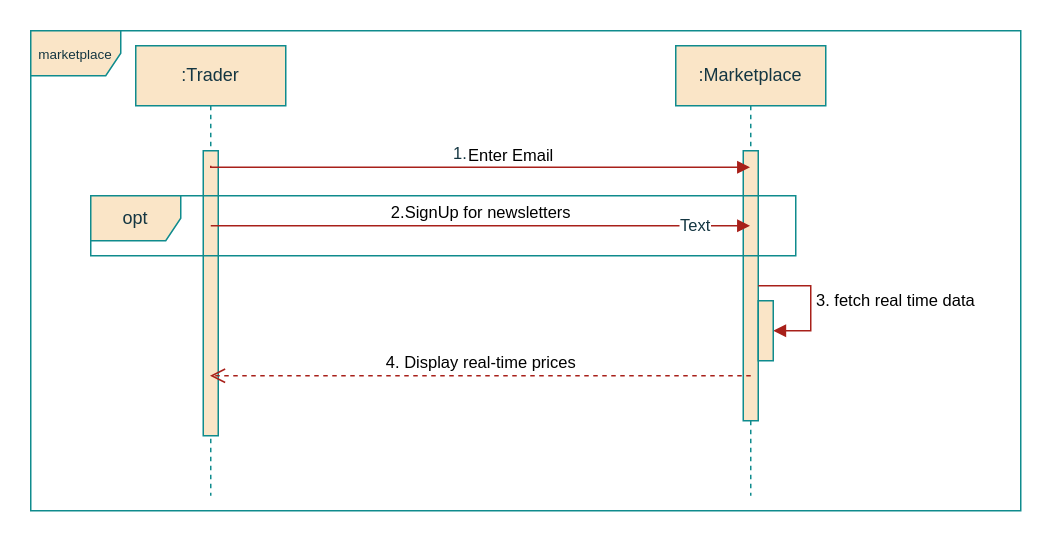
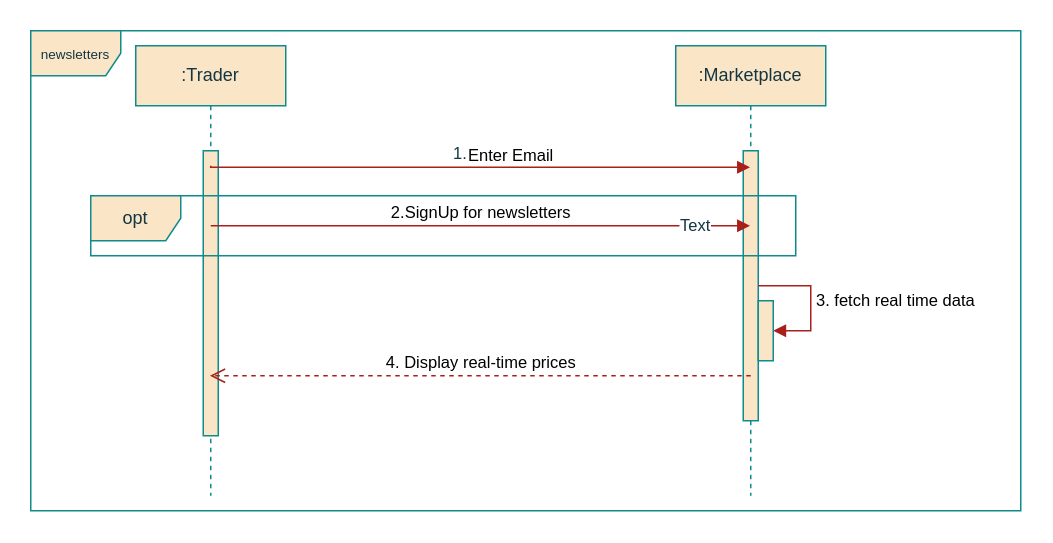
node "marketplace": label "marketplace" -> "newsletters"
